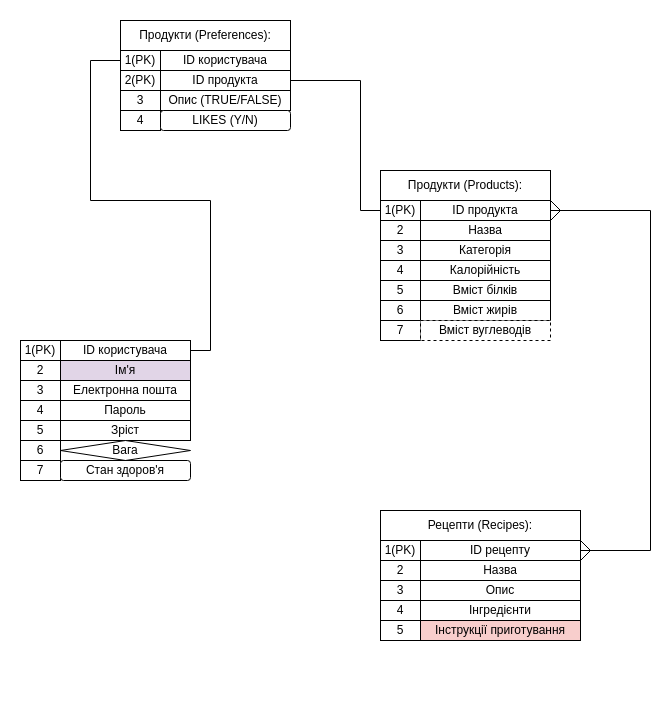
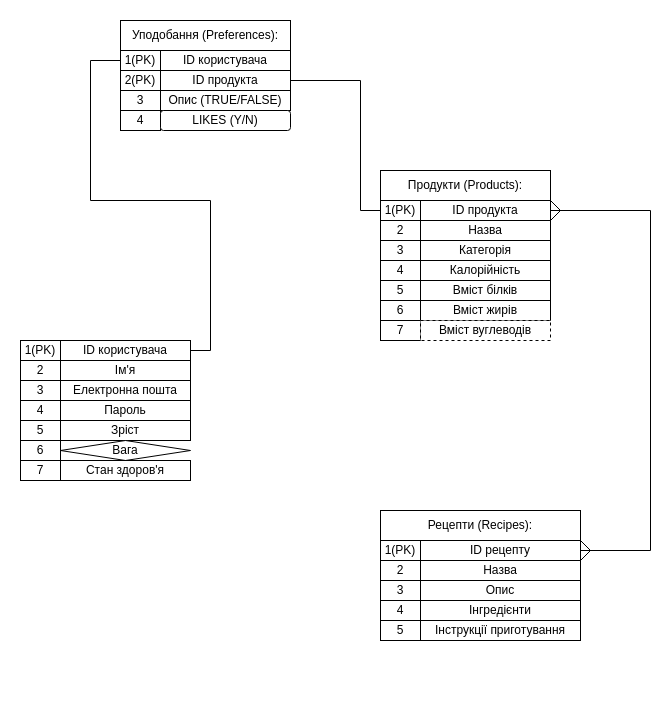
node "Продукти (Preferences):": label "Продукти (Preferences):" -> "Уподобання (Preferences):"
node "Ім'я": fillcolor #e1d5e7 -> #ffffff
node "Стан здоров'я": shape rounded rectangle -> rectangle
node "Інструкції приготування": fillcolor #f8cecc -> #ffffff
